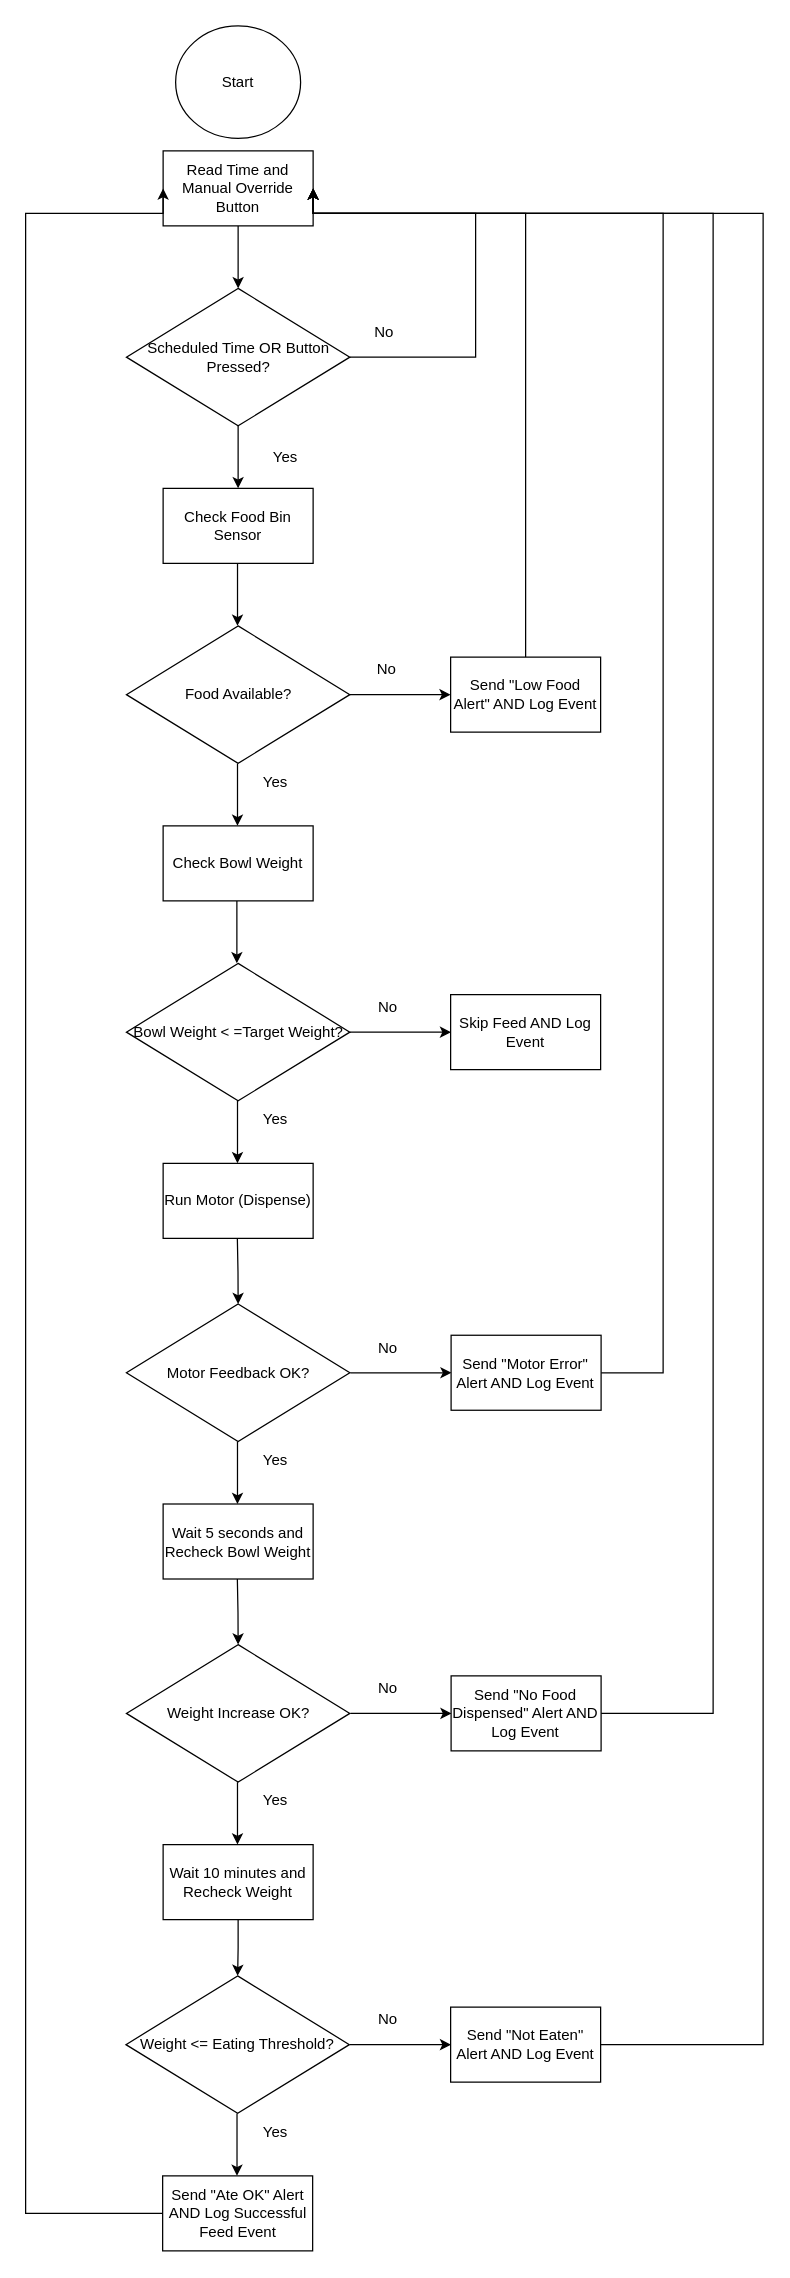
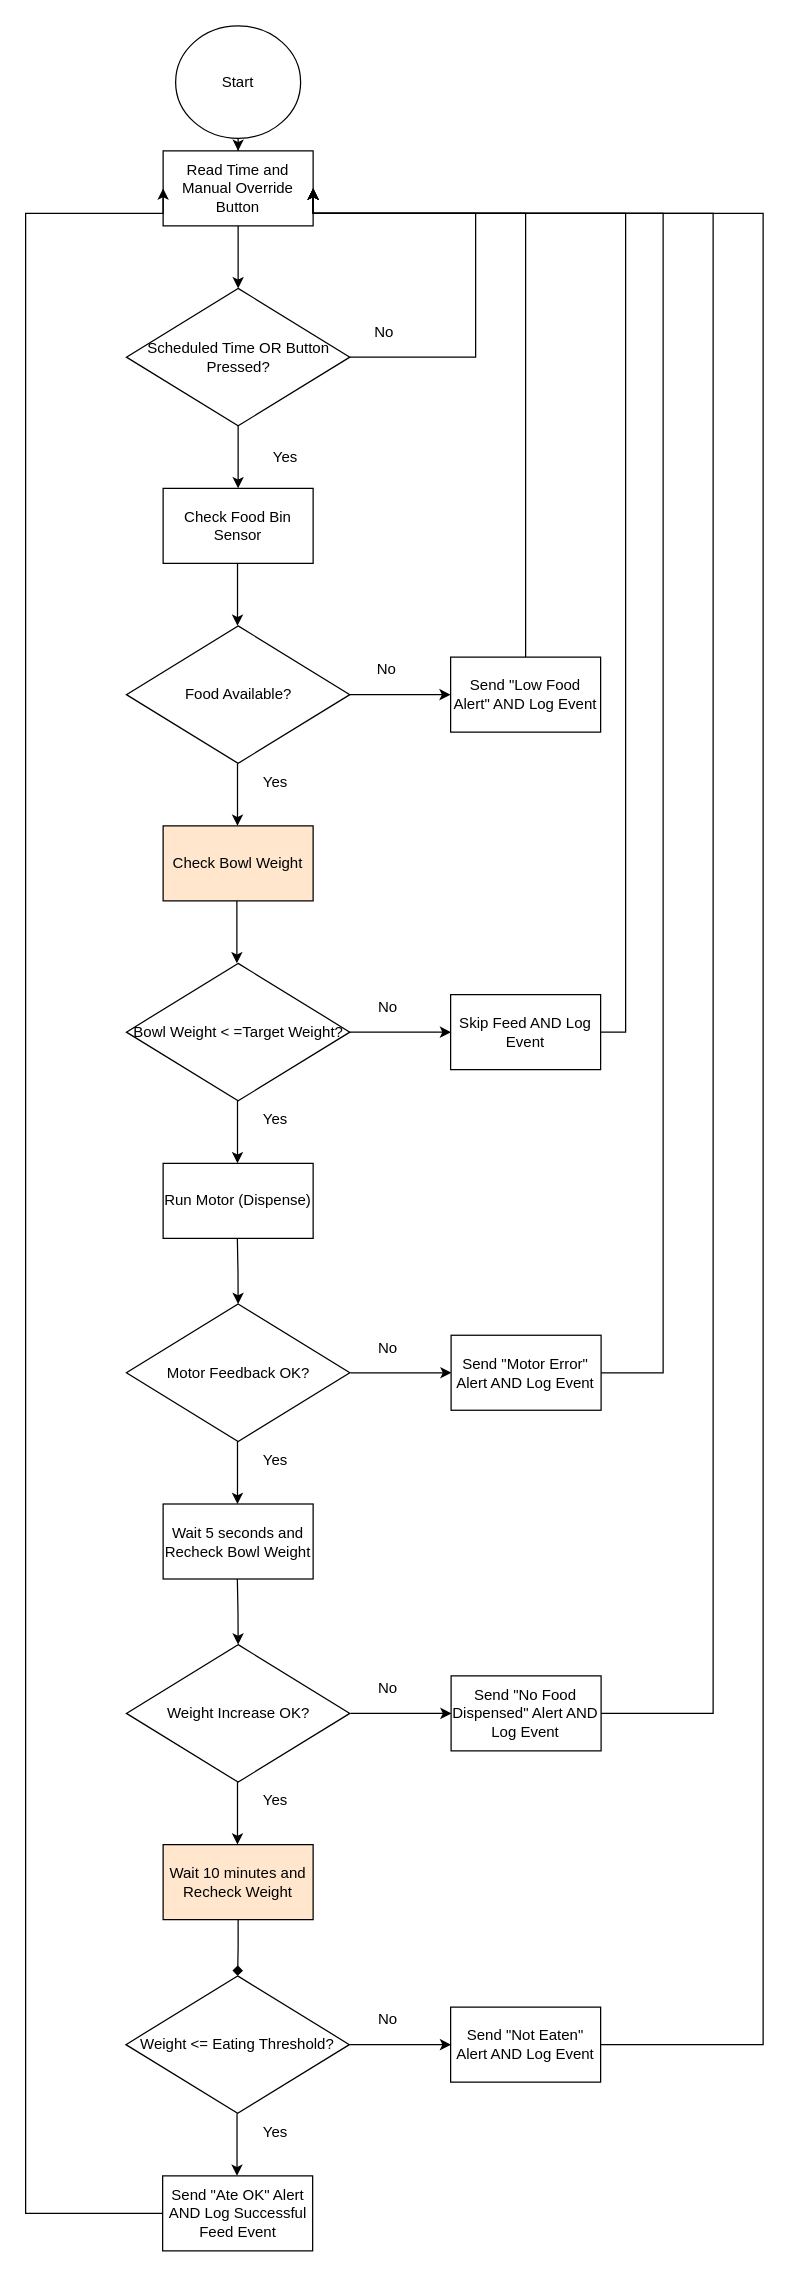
edge "Start" -> "Read Time and Manual Override Button": added
edge "Skip Feed AND Log Event" -> "Read Time and Manual Override Button": added
node "Check Bowl Weight": fillcolor #ffffff -> #ffe6cc
node "Wait 10 minutes and Recheck Weight": fillcolor #ffffff -> #ffe6cc
edge "Wait 10 minutes and Recheck Weight" -> "Weight <= Eating Threshold?": arrowhead classic -> diamond
